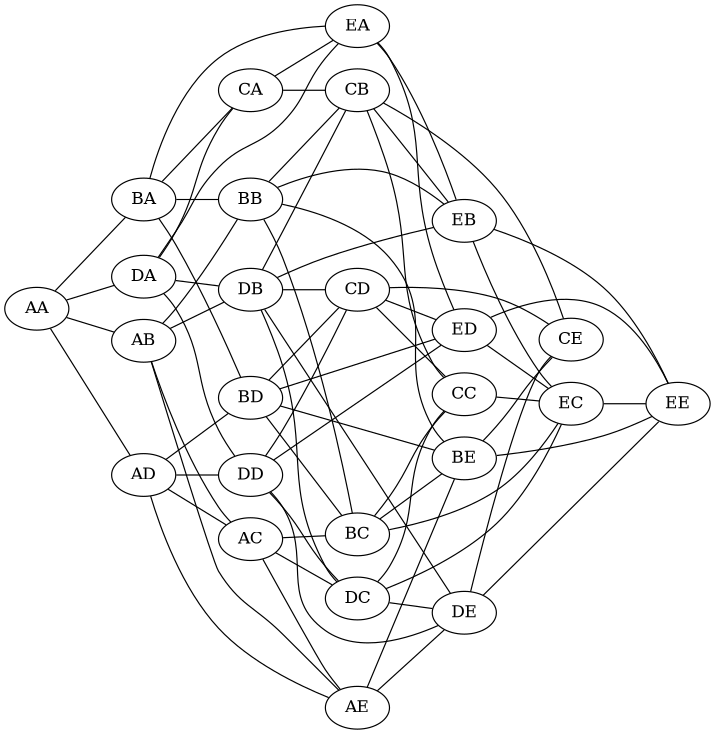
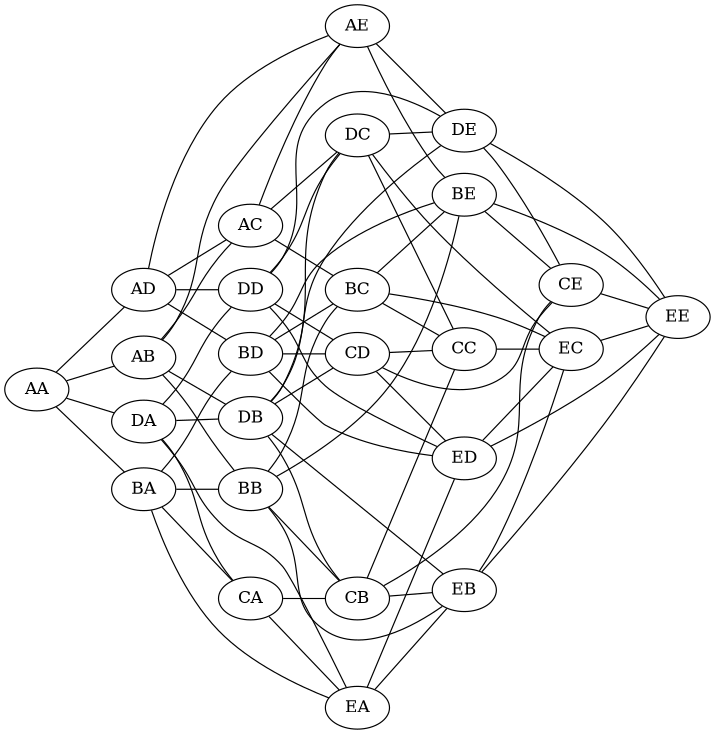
edge "CE" -- "EE": added
